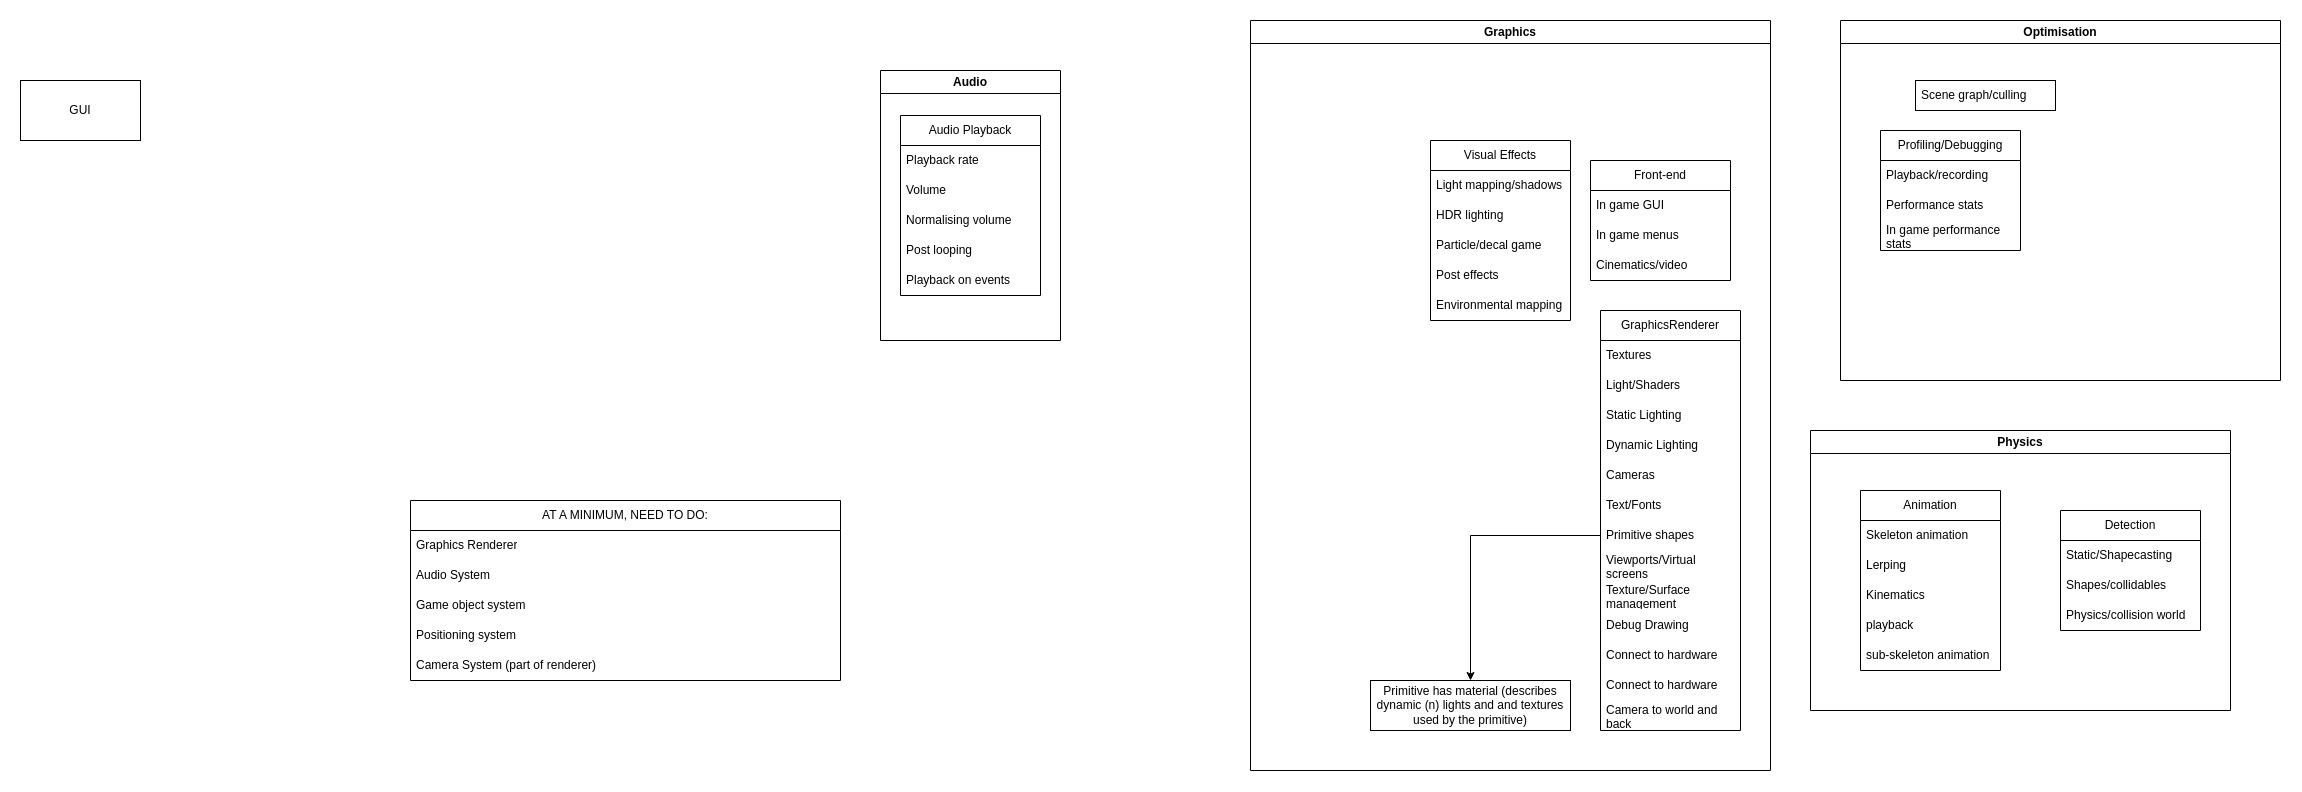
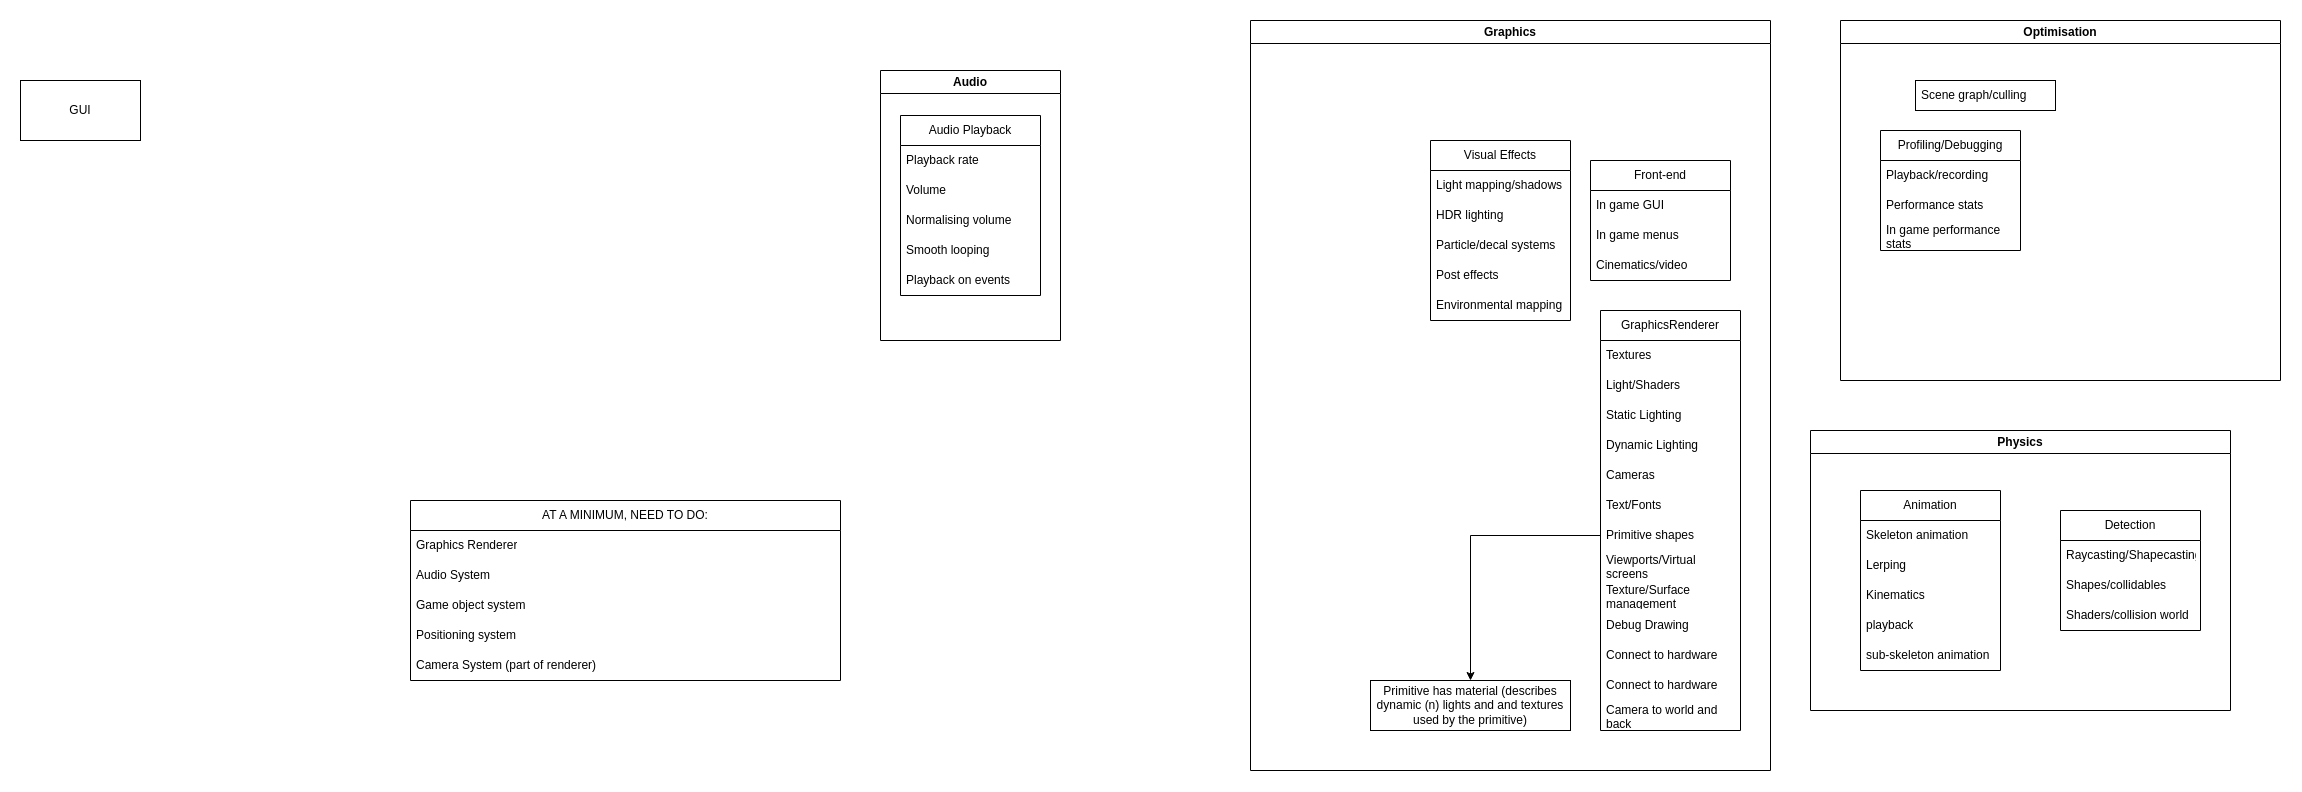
node "Particle/decal game": label "Particle/decal game" -> "Particle/decal systems"
node "Post looping": label "Post looping" -> "Smooth looping"
node "Static/Shapecasting": label "Static/Shapecasting" -> "Raycasting/Shapecasting"
node "Physics/collision world": label "Physics/collision world" -> "Shaders/collision world"
